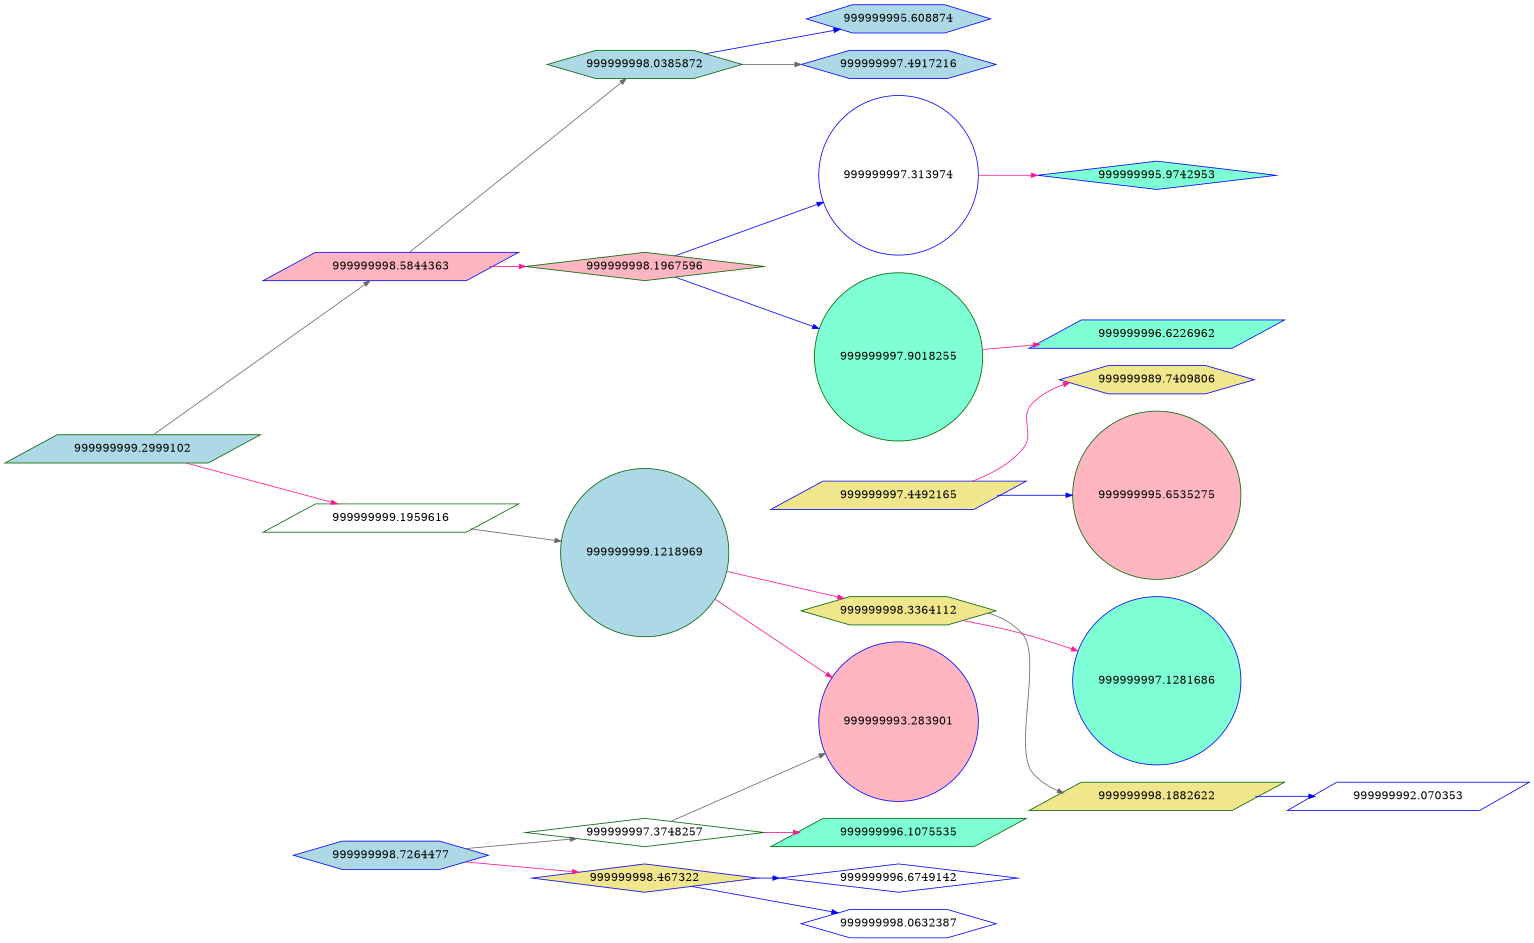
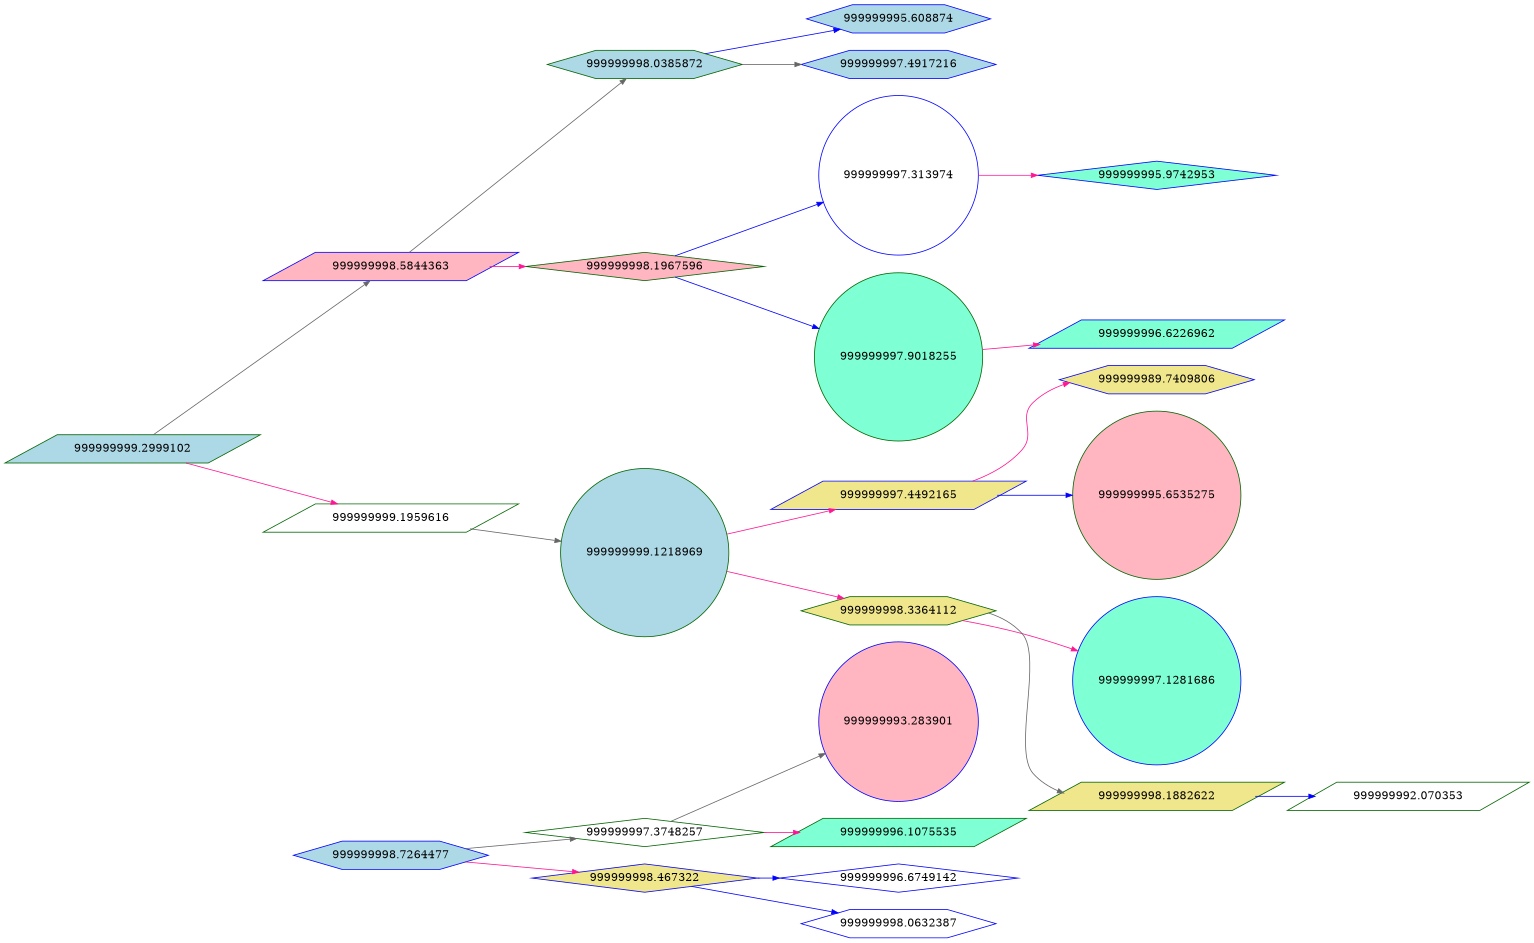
edge "999999999.1218969" -> "999999993.283901": now "999999999.1218969" -> "999999997.4492165"
node "999999992.070353": color blue -> darkgreen
